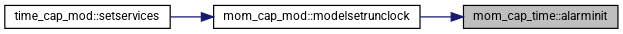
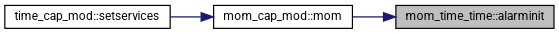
node "mom_cap_mod::modelsetrunclock": label "mom_cap_mod::modelsetrunclock" -> "mom_cap_mod::mom"
node "mom_cap_time::alarminit": label "mom_cap_time::alarminit" -> "mom_time_time::alarminit"
